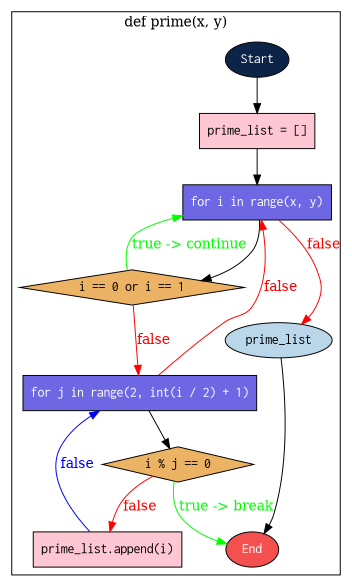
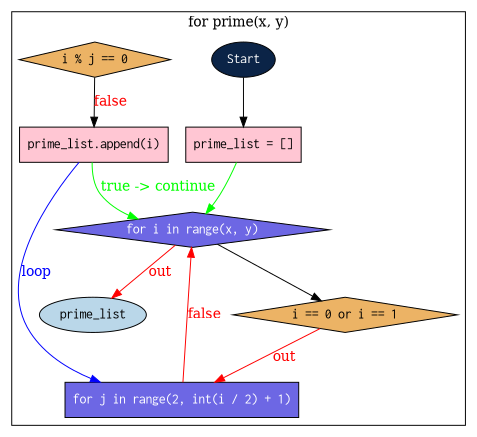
cluster "def prime(x, y)": label "def prime(x, y)" -> "for prime(x, y)"
edge "prime_list = []" -> "for i in range(x, y)": color black -> green
node "for i in range(x, y)": shape box -> diamond
edge "i == 0 or i == 1" -> "for i in range(x, y)": now "prime_list.append(i)" -> "for i in range(x, y)"
edge "for i in range(x, y)" -> "prime_list": label "false" -> "out"
edge "i == 0 or i == 1" -> "for j in range(2, int(i / 2) + 1)": label "false" -> "out"
edge "for j in range(2, int(i / 2) + 1)" -> "i % j == 0": removed
edge "prime_list.append(i)" -> "for j in range(2, int(i / 2) + 1)": label "false" -> "loop"
edge "i % j == 0" -> "prime_list.append(i)": color red -> black
node "End": removed
